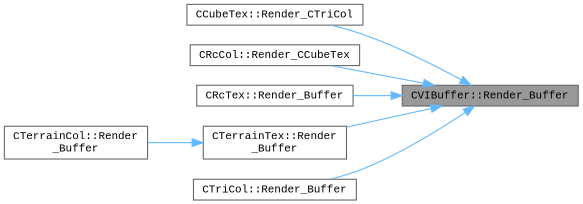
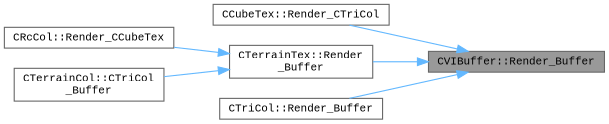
edge "CRcCol::Render_CCubeTex" -> "CVIBuffer::Render_Buffer": now "CRcCol::Render_CCubeTex" -> "CTerrainTex::Render _Buffer"
node "CRcTex::Render_Buffer": removed
node "CTerrainCol::Render _Buffer": label "CTerrainCol::Render _Buffer" -> "CTerrainCol::CTriCol _Buffer"
